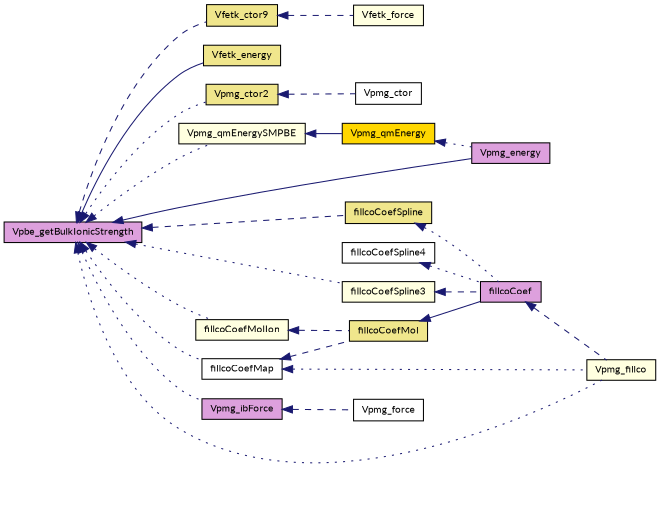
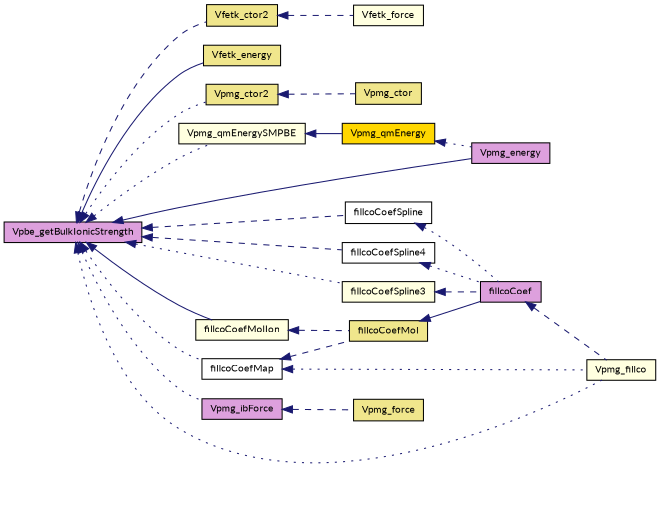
node "Vfetk_ctor9": label "Vfetk_ctor9" -> "Vfetk_ctor2"
node "Vpmg_ctor": fillcolor white -> khaki
node "fillcoCoefSpline": fillcolor khaki -> white
edge "fillcoCoefSpline4" -> "Vpbe_getBulkIonicStrength": added
edge "fillcoCoefMolIon" -> "Vpbe_getBulkIonicStrength": style dotted -> solid
node "Vpmg_force": fillcolor white -> khaki
